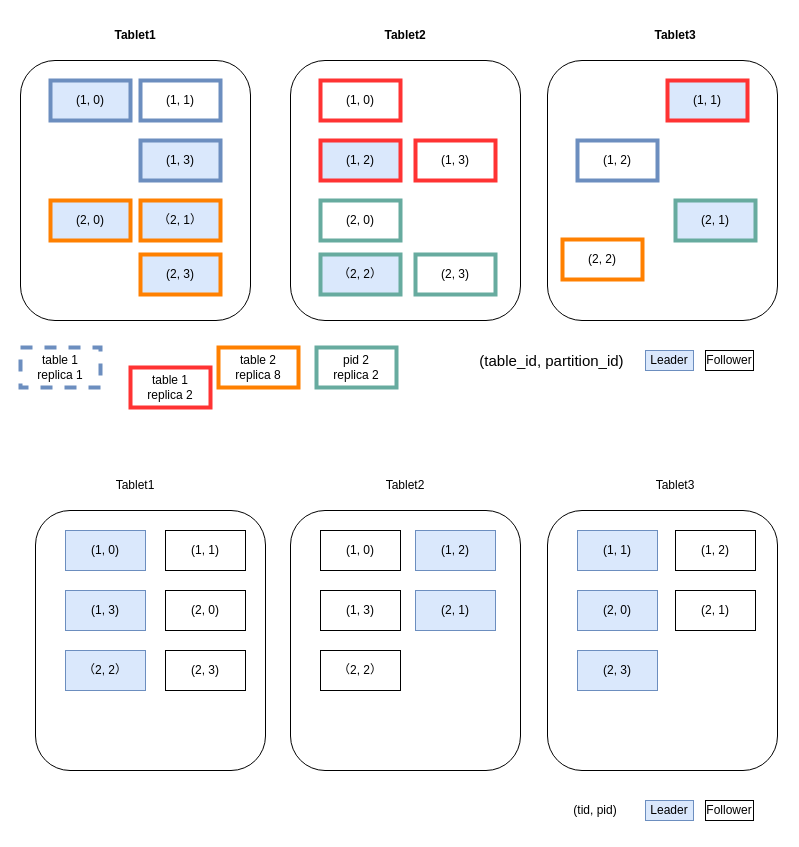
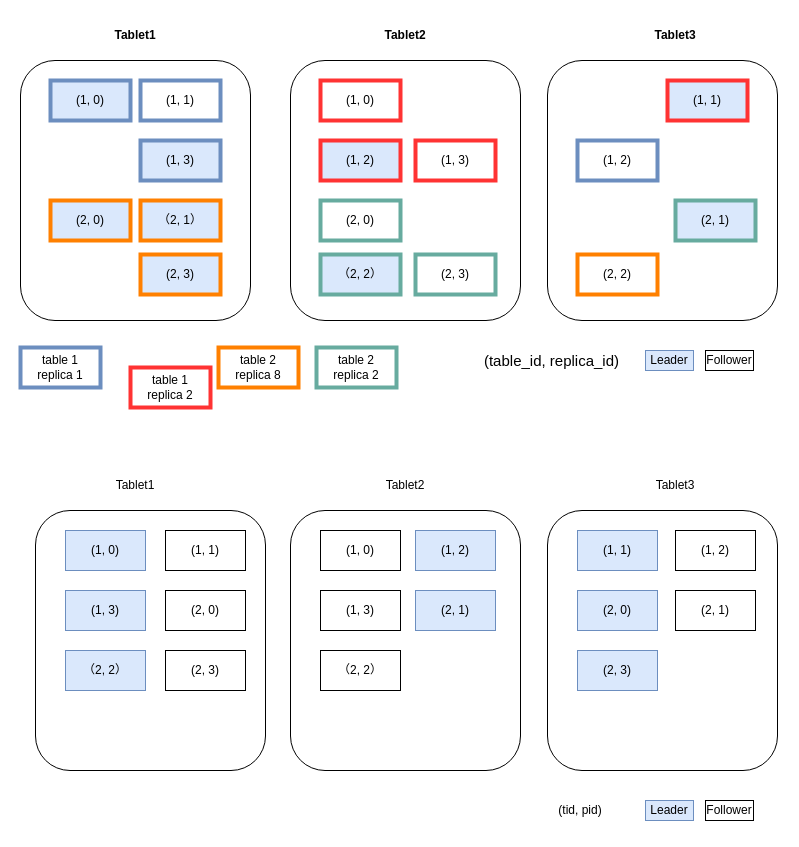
node "(2, 2)": moved (603, 260) -> (618, 275)
node "(table_id, partition_id)": label "(table_id, partition_id)" -> "(table_id, replica_id)"
node "table 1 replica 1": style dashed -> solid
node "pid 2 replica 2": label "pid 2 replica 2" -> "table 2 replica 2"
node "(tid, pid)": moved (596, 811) -> (581, 811)
